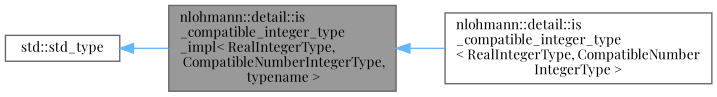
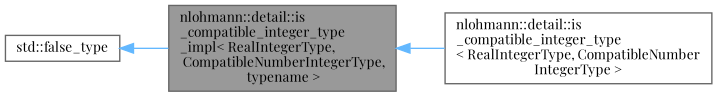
node "std::std_type": label "std::std_type" -> "std::false_type"
